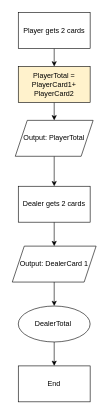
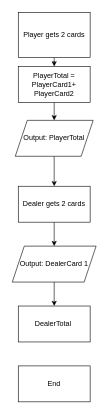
node "Player gets 2 cards": size 72x36 -> 72x45
node "PlayerTotal = PlayerCard1+ PlayerCard2": fillcolor #fff2cc -> #ffffff
node "DealerTotal": shape ellipse -> rectangle
edge "DealerTotal" -> "End": removed
